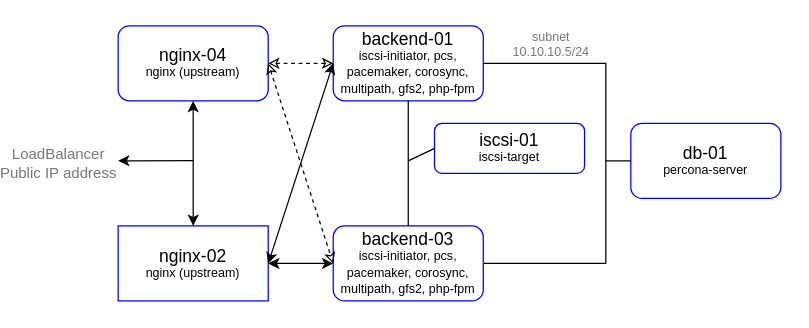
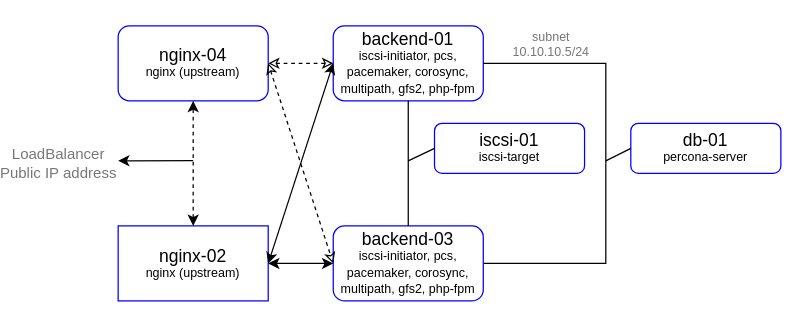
node "db-01 percona-server": size 150x75 -> 150x50
edge "nginx-04 nginx (upstream)" -- "nginx-02 nginx (upstream)": style solid -> dashed
